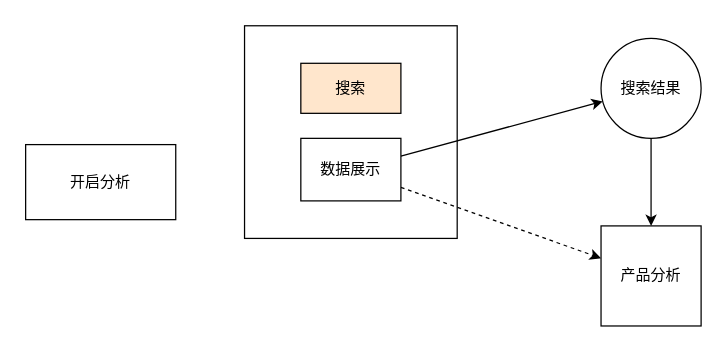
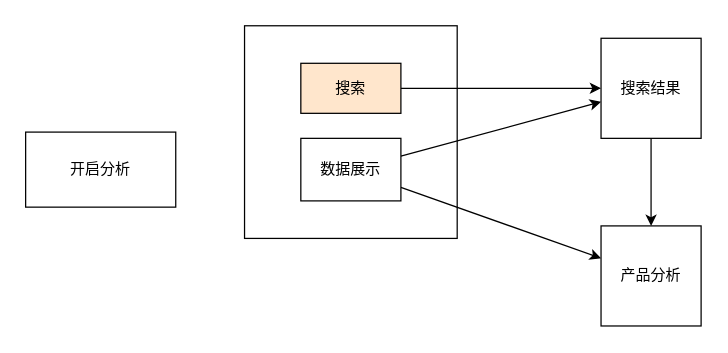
edge "搜索" -> "搜索结果": added
node "搜索结果": shape ellipse -> rectangle
node "开启分析": moved (101, 182) -> (101, 169)
edge "数据展示" -> "产品分析": style dashed -> solid
